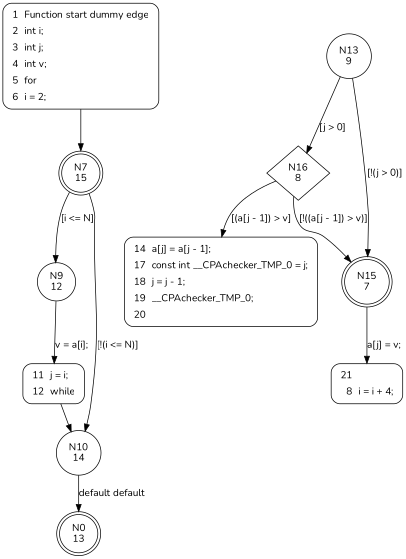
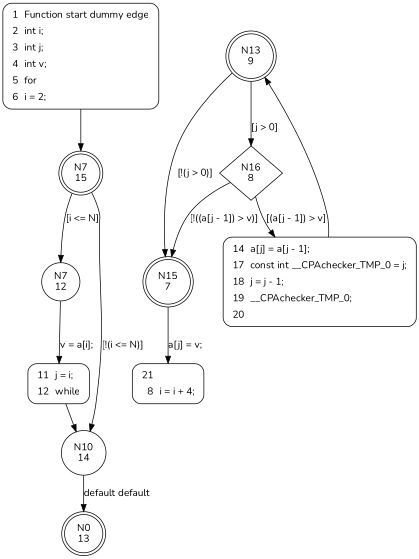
node "N13 9": shape circle -> doublecircle
edge "14" -> "N13 9": added
node "N9 12": label "N9 12" -> "N7 12"
